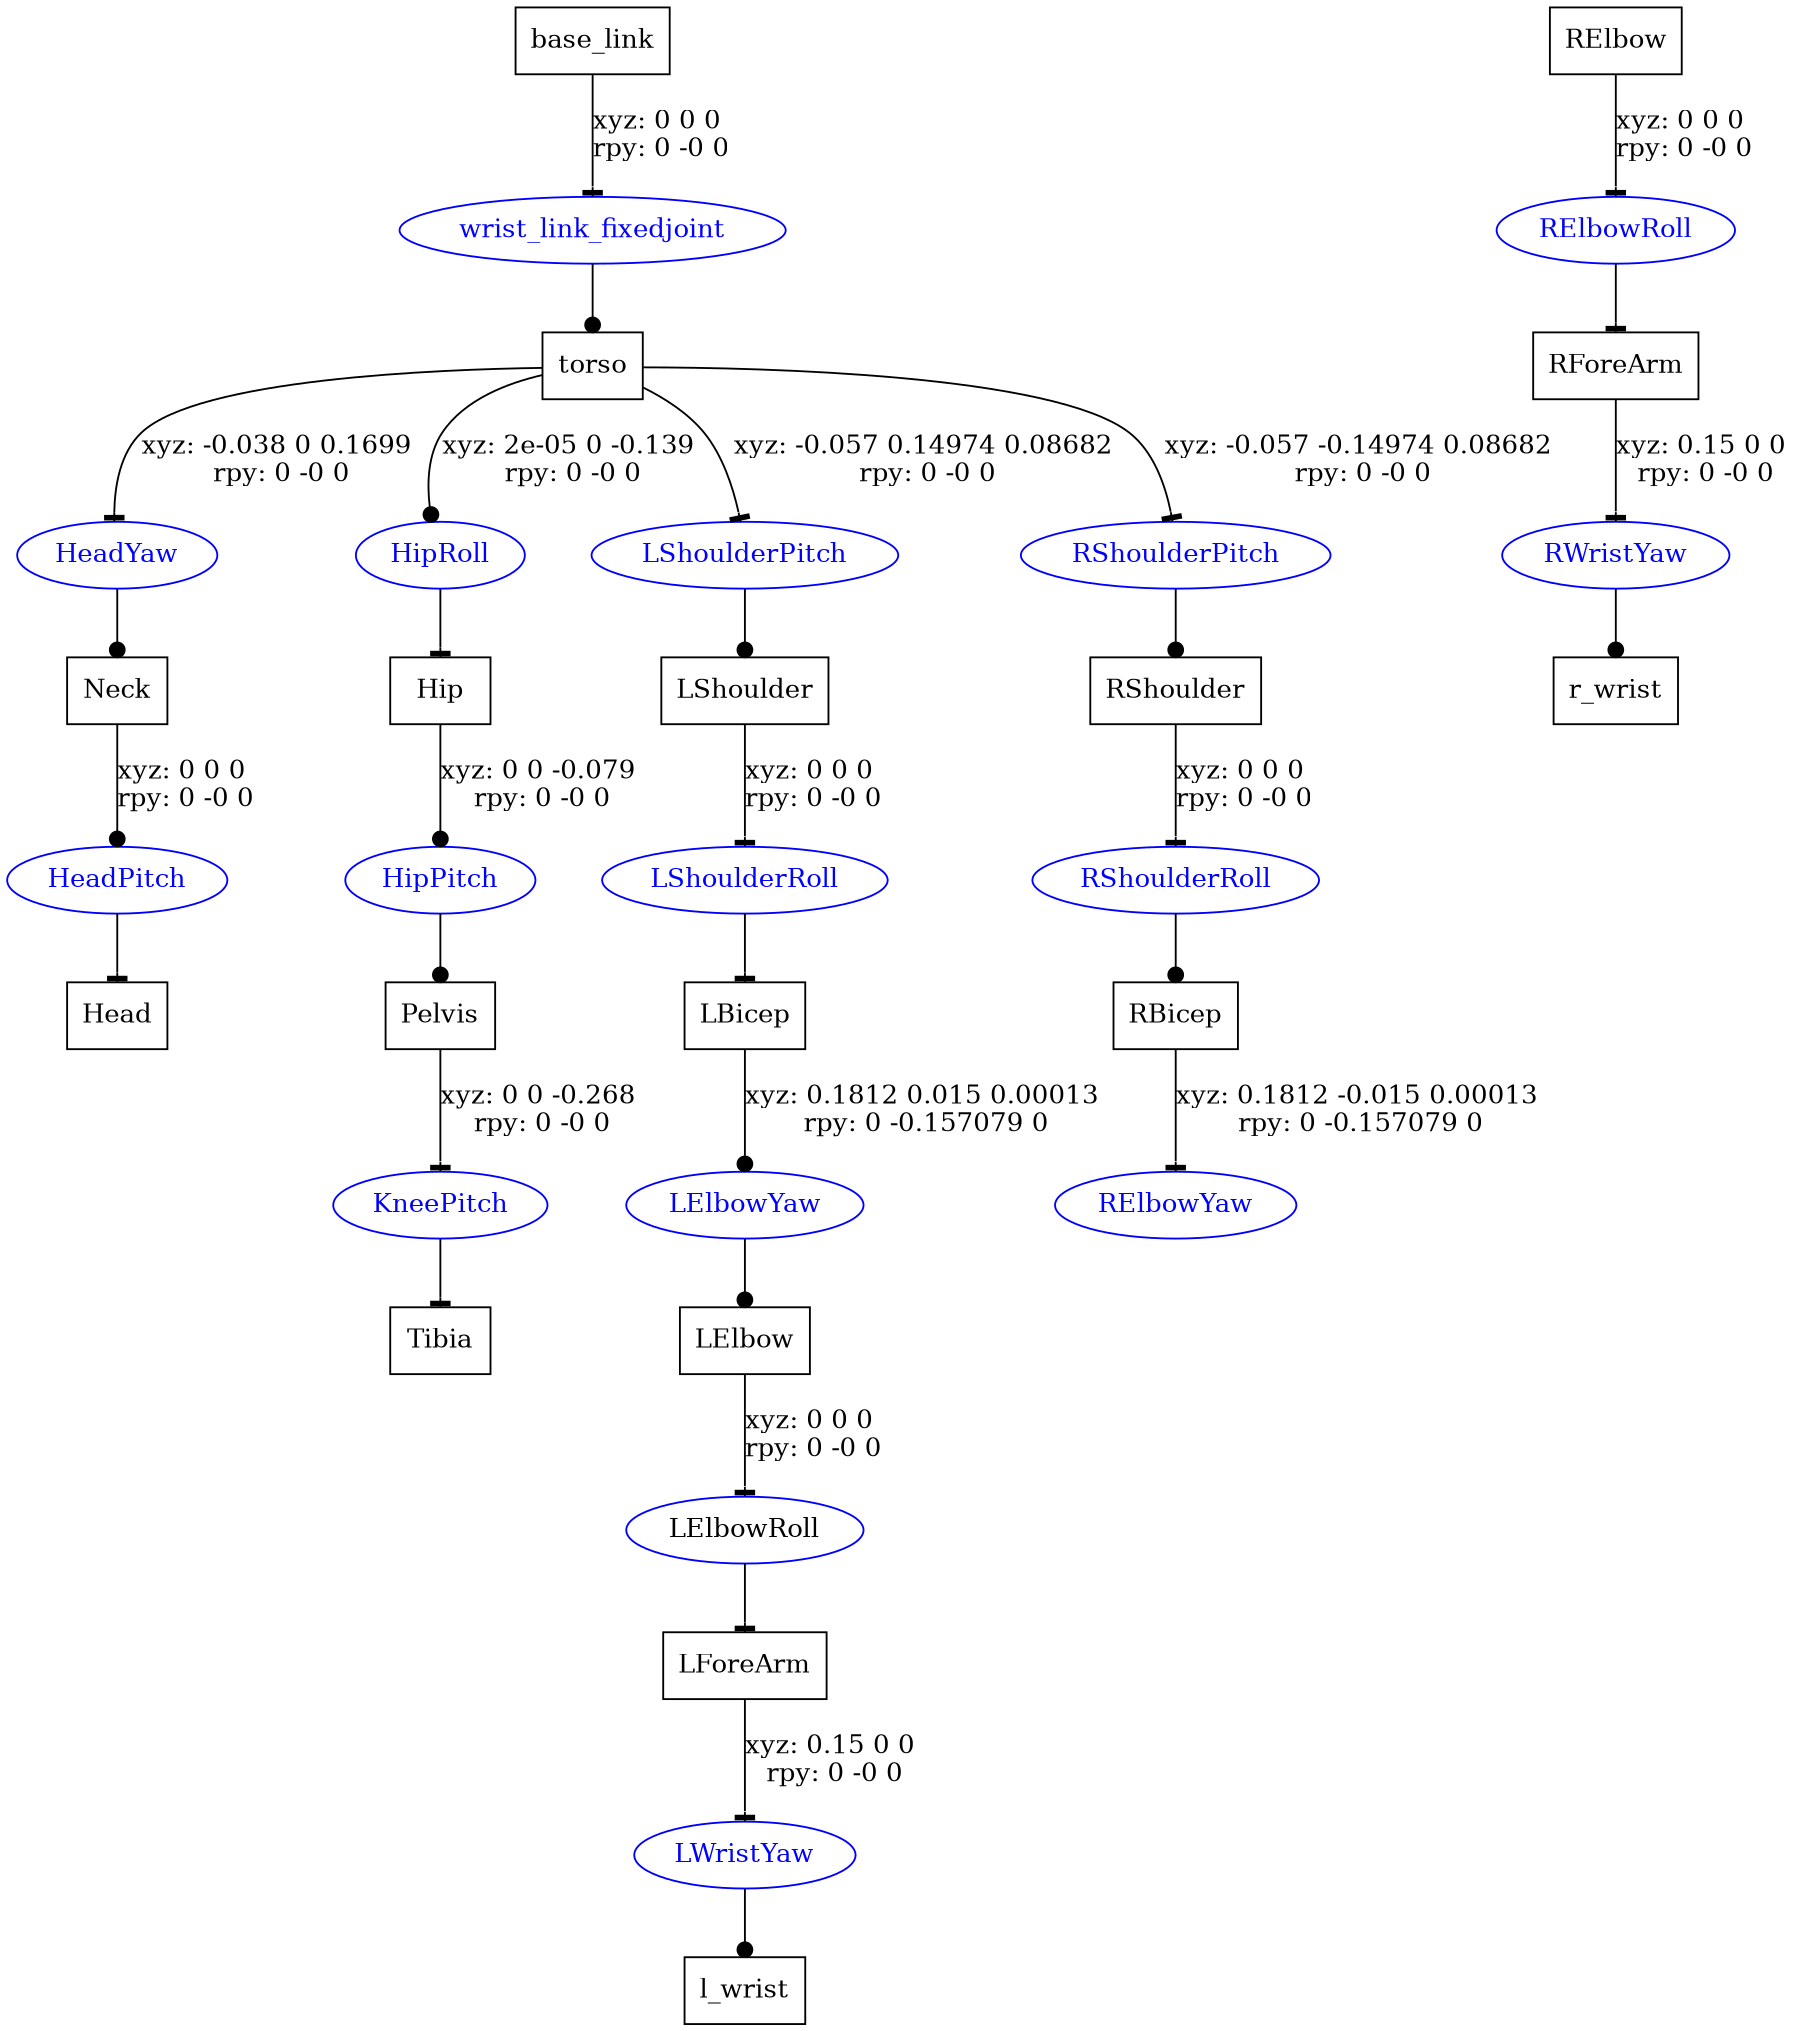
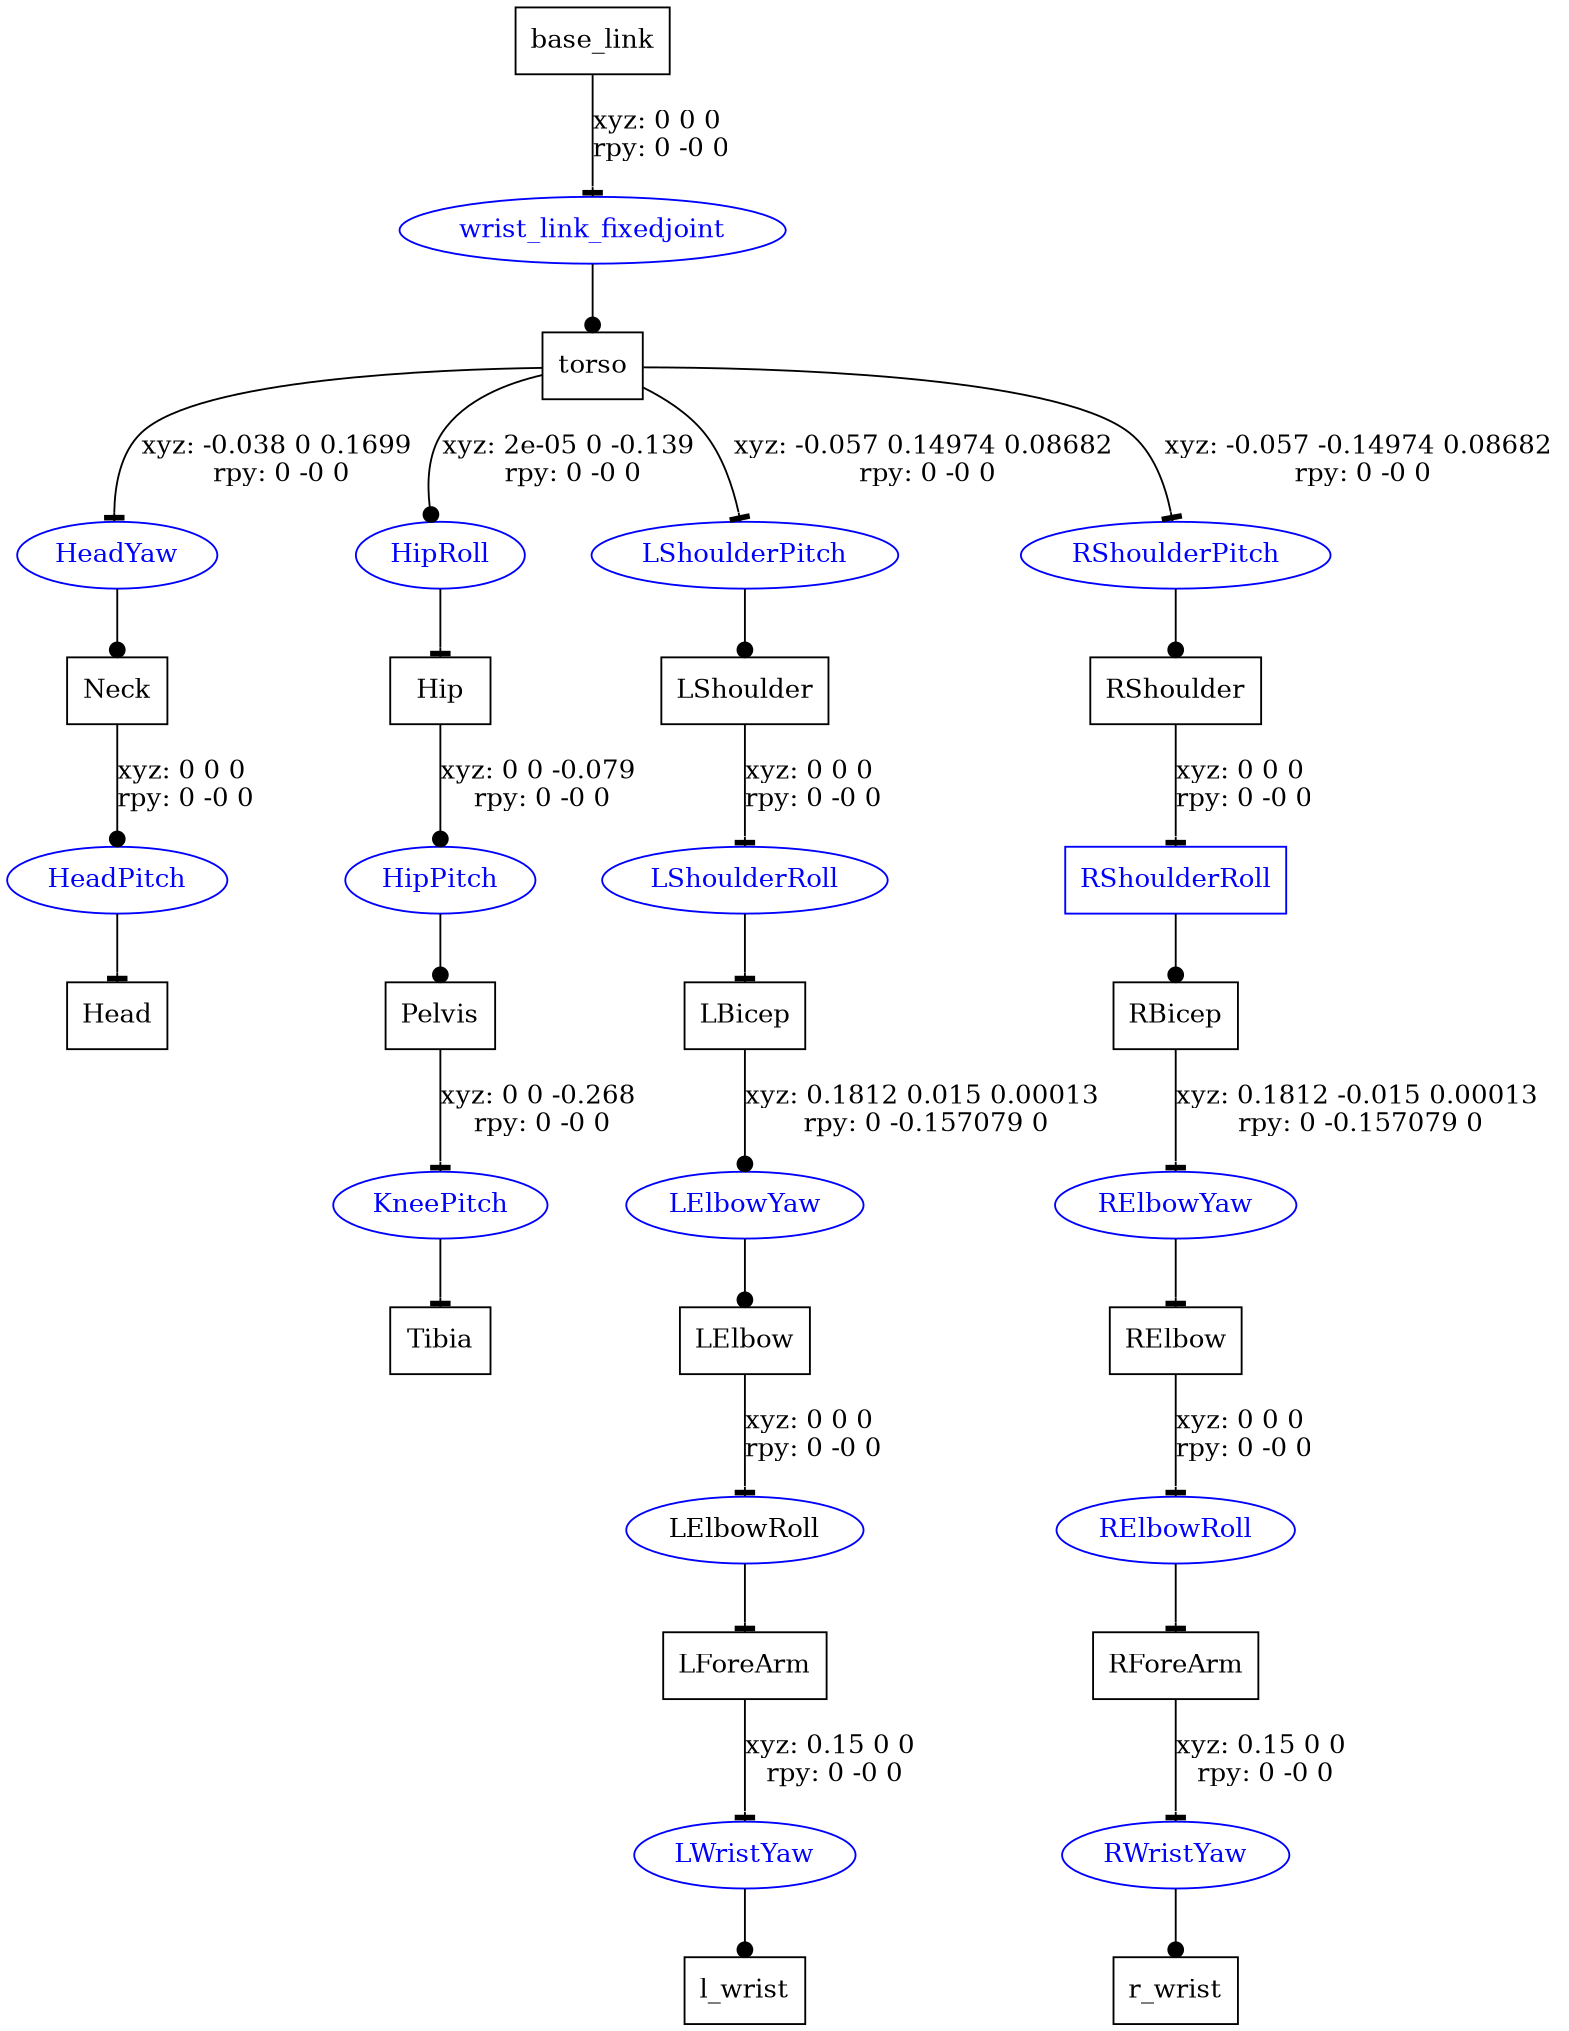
node "RShoulderRoll": shape ellipse -> box
edge "RElbowYaw" -> "RElbow": added
